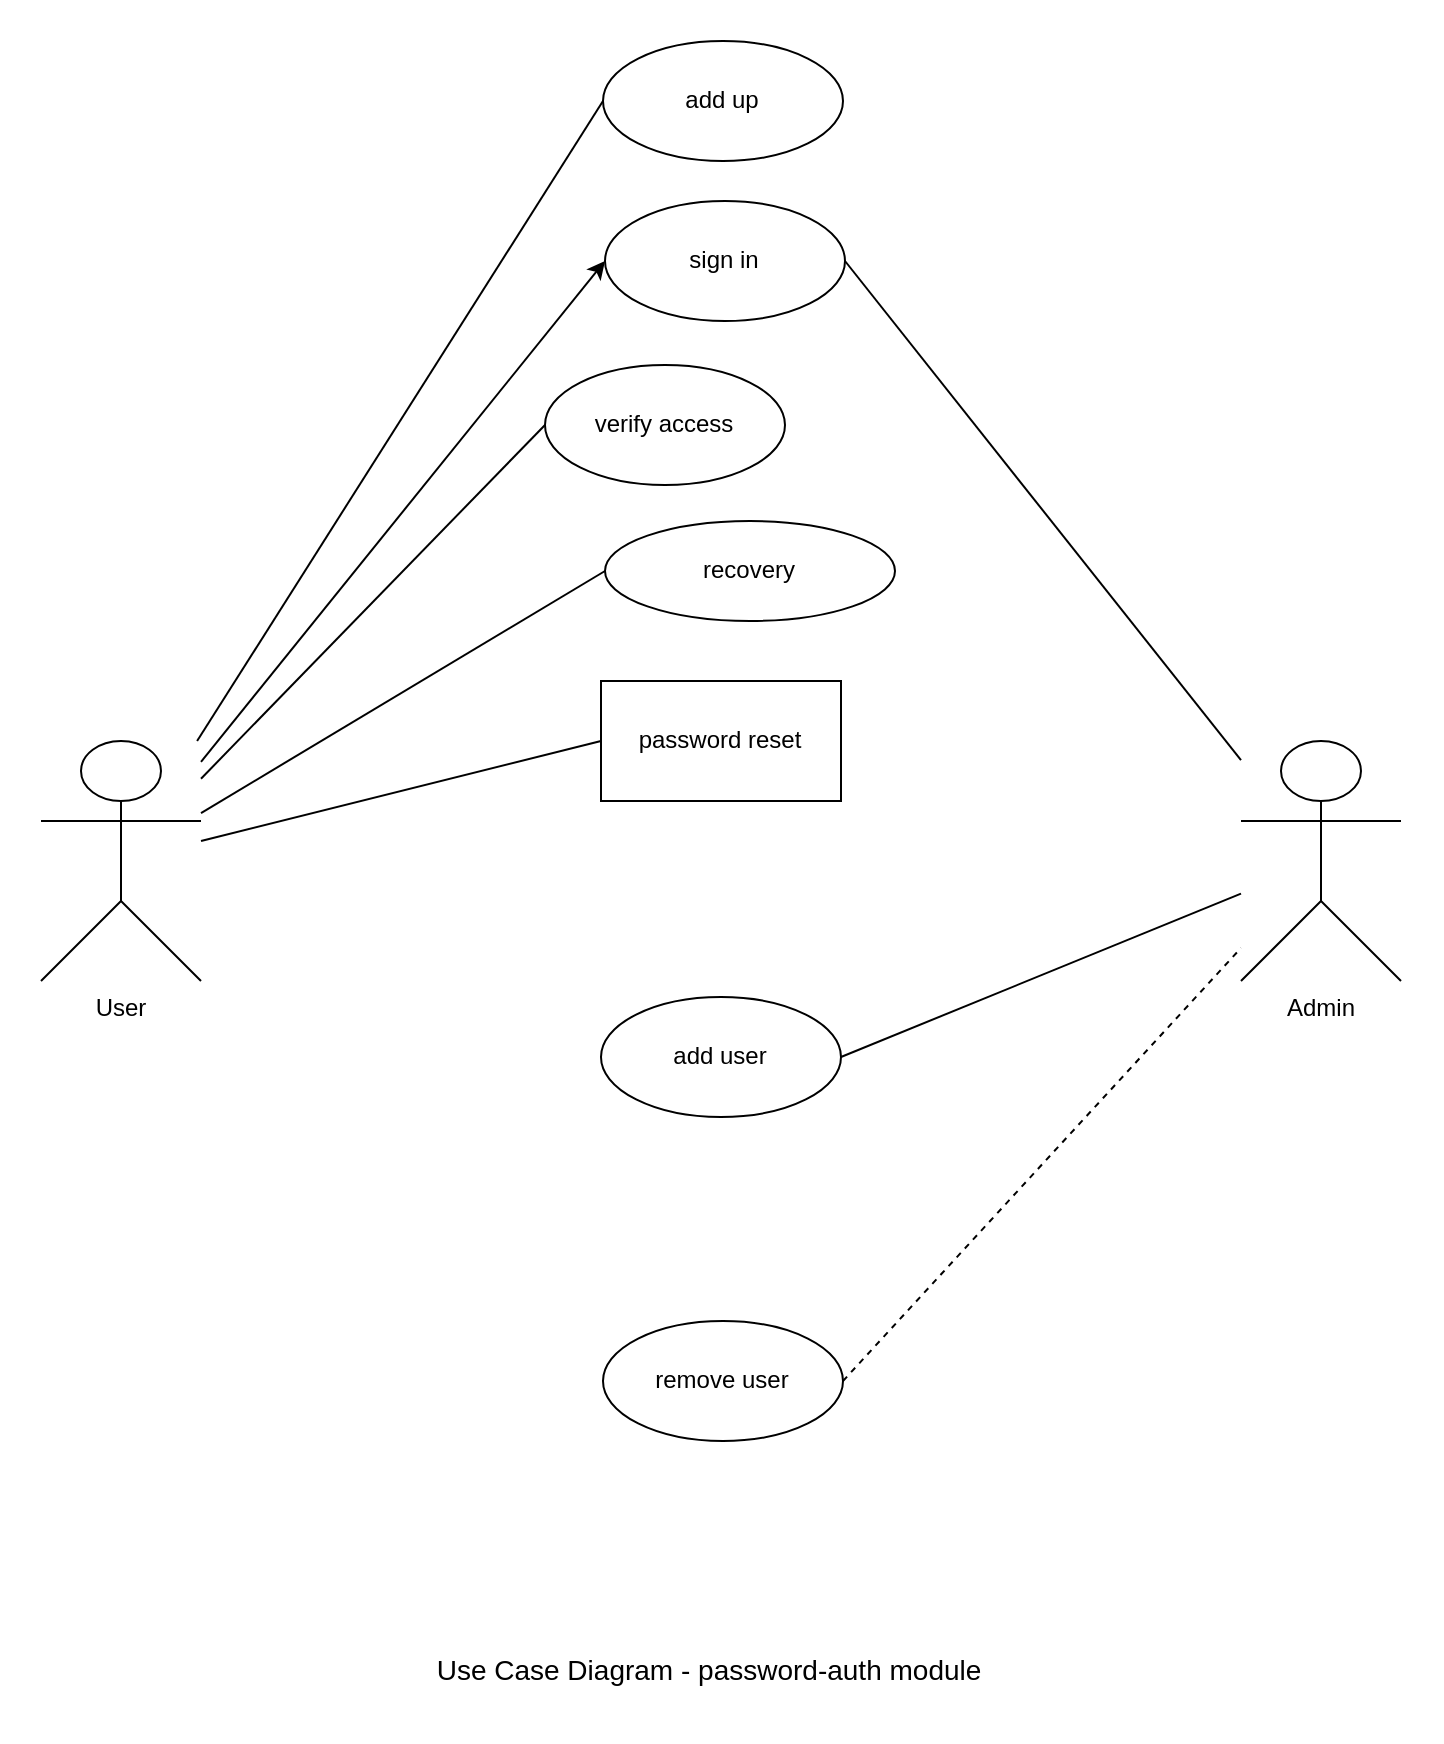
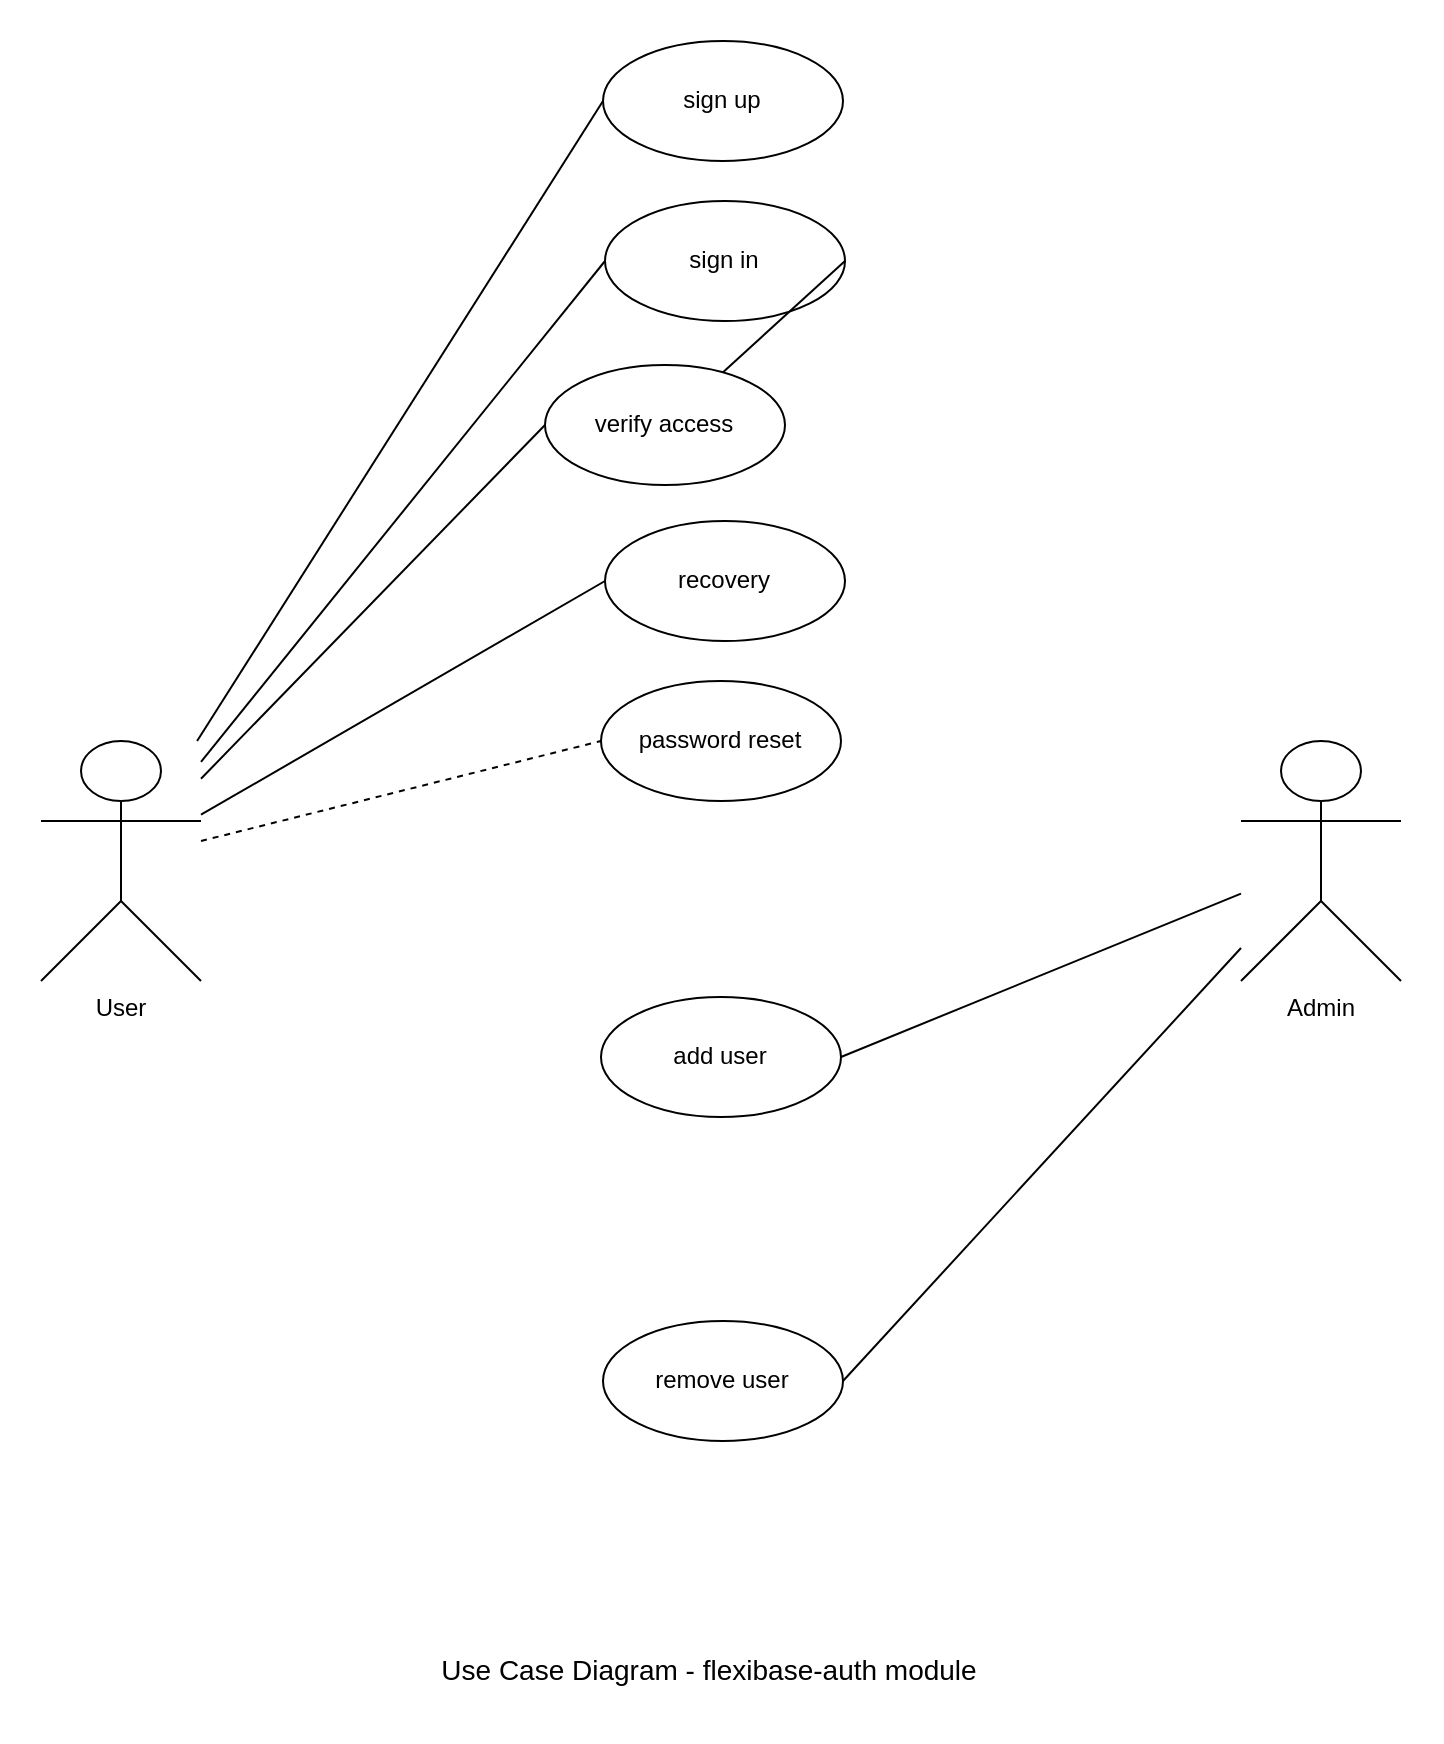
node "add up": label "add up" -> "sign up"
edge "User" -> "sign in": arrowhead classic -> none
edge "sign in" -- "Admin": now "sign in" -- "verify access"
node "recovery": size 290x100 -> 240x120
node "password reset": shape rectangle -> ellipse
edge "password reset" -- "User": style solid -> dashed
edge "Admin" -- "remove user": style dashed -> solid
node "Use Case Diagram - password-auth module": label "Use Case Diagram - password-auth module" -> "Use Case Diagram - flexibase-auth module"
